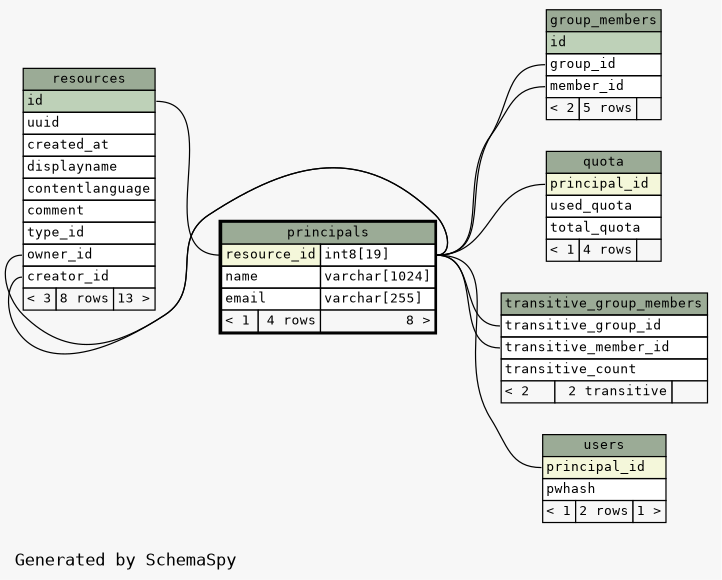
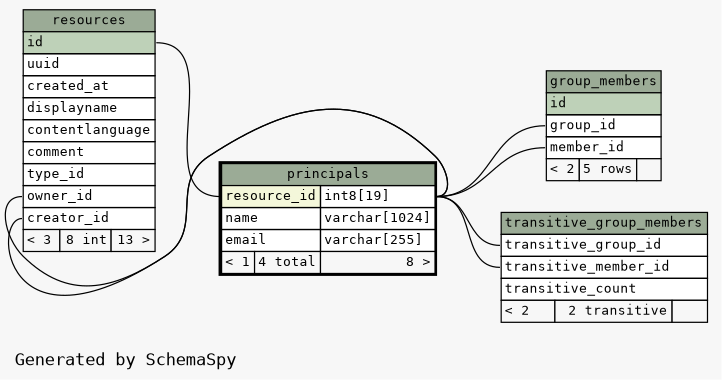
node "quota": removed
node "resources": text "8 rows" -> "8 int"
node "principals": text "4 rows" -> "4 total"
node "users": removed
